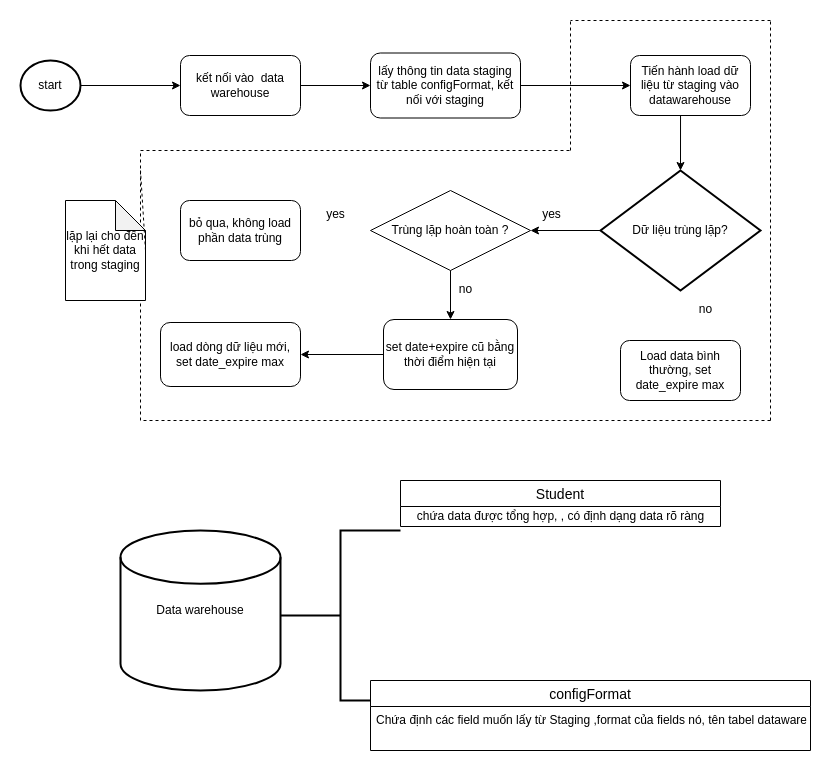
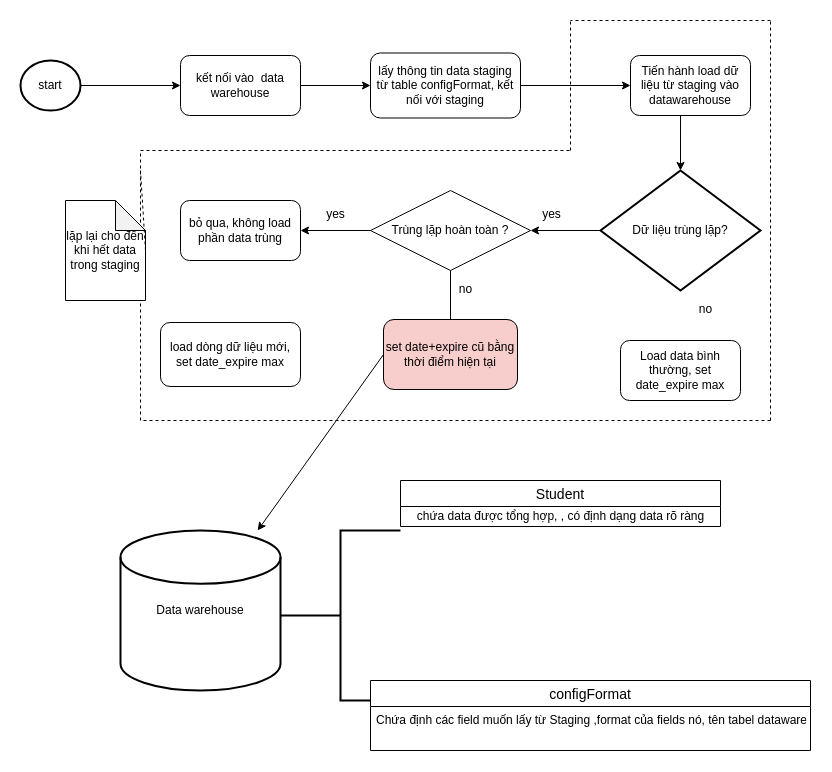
edge "Trùng lặp hoàn toàn ?" -> "bỏ qua, không load phần data trùng": added
edge "Trùng lặp hoàn toàn ?" -> "set date+expire cũ bằng thời điểm hiện tại": arrowhead classic -> none
edge "set date+expire cũ bằng thời điểm hiện tại" -> "load dòng dữ liệu mới, set date_expire max": now "set date+expire cũ bằng thời điểm hiện tại" -> "Data warehouse"
node "set date+expire cũ bằng thời điểm hiện tại": fillcolor #ffffff -> #f8cecc
